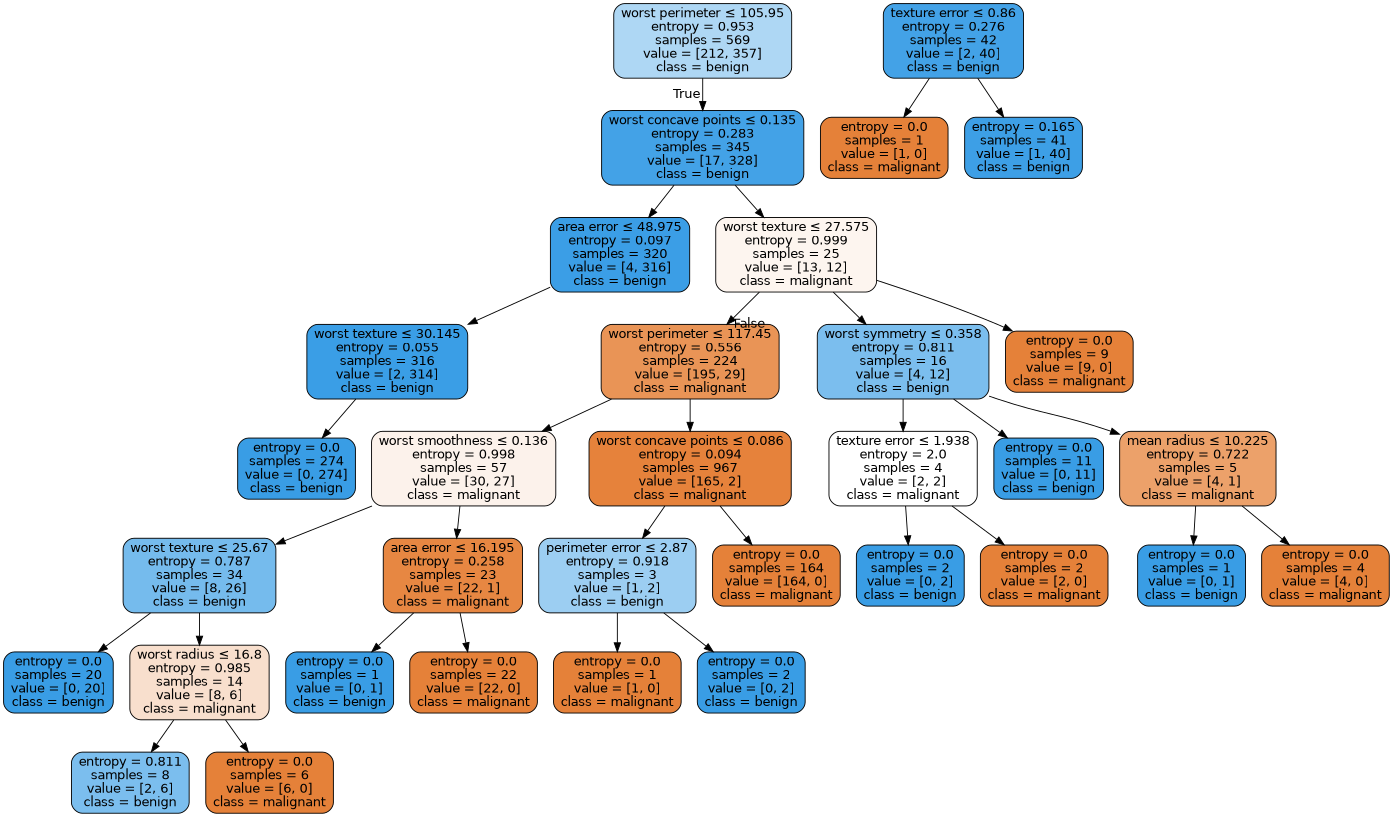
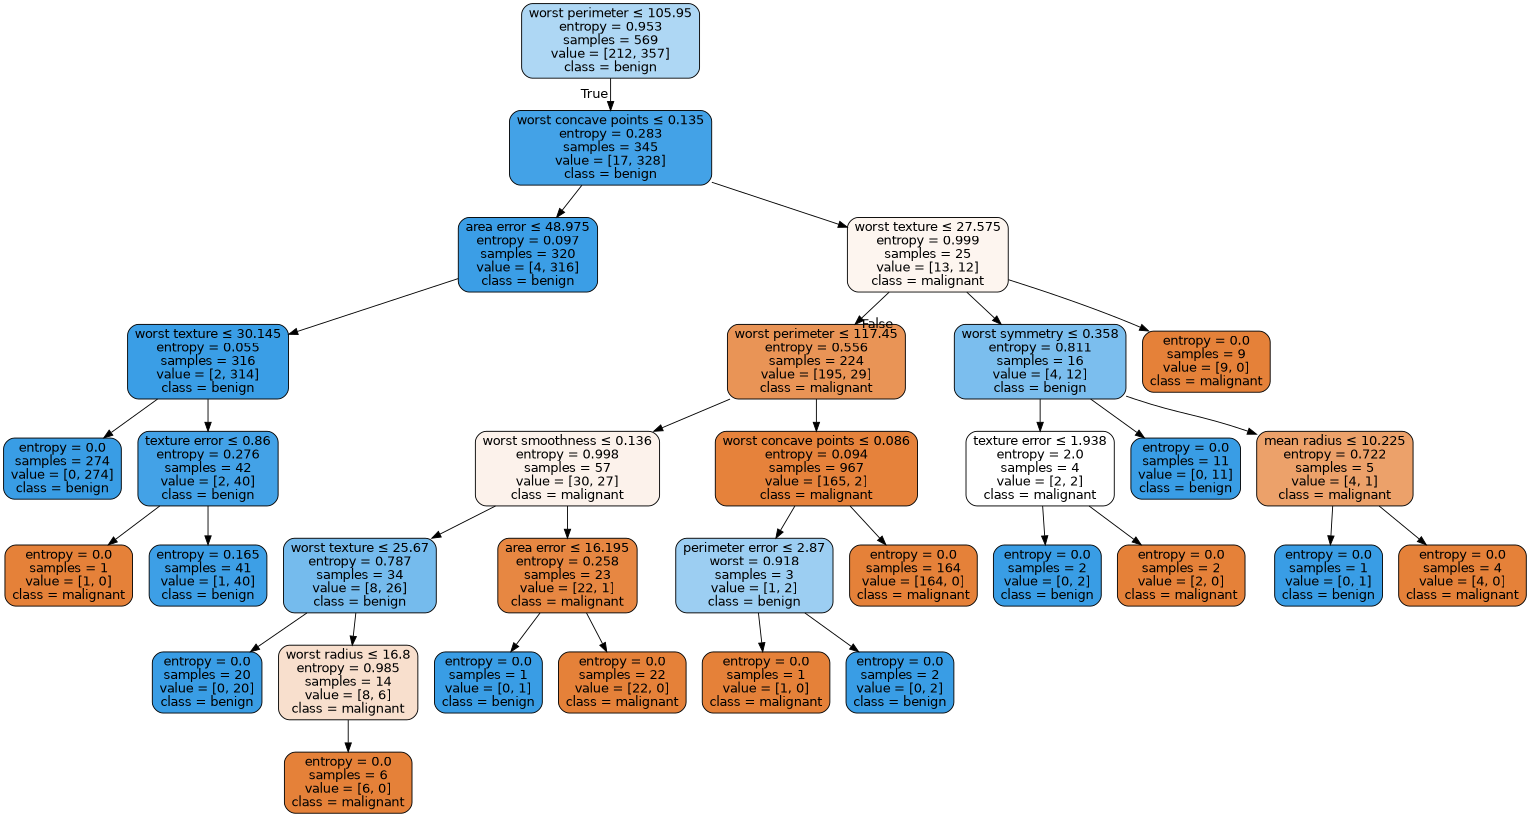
edge "worst texture ≤ 30.145" -> "texture error ≤ 0.86": added
node "perimeter error ≤ 2.87": text "entropy = 0.918" -> "worst = 0.918"
node "entropy = 0.811": removed
